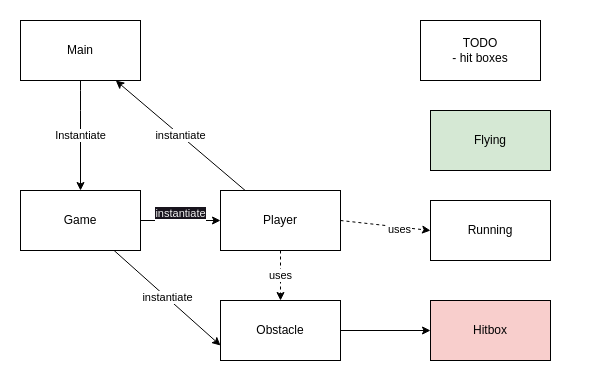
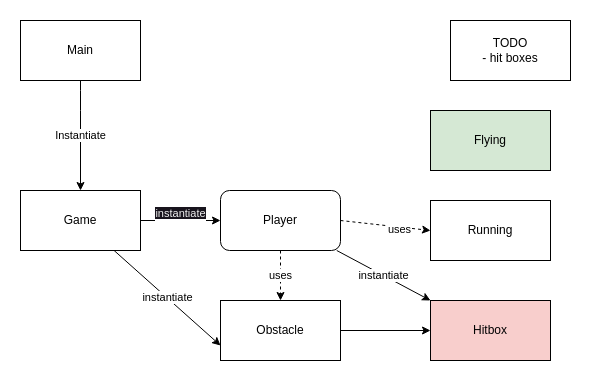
node "TODO - hit boxes": moved (481, 51) -> (511, 51)
edge "Player" -> "Main": now "Player" -> "Hitbox"
node "Player": shape rectangle -> rounded rectangle
